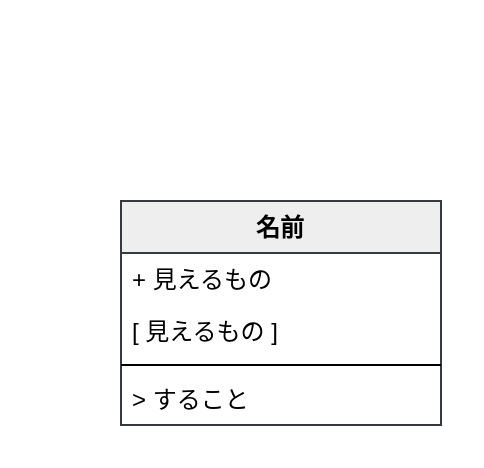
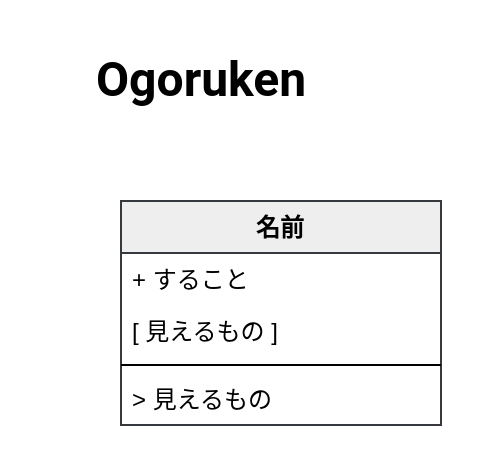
node "Ogoruken": added
node "+ 見えるもの": label "+ 見えるもの" -> "+ すること"
node "> すること": label "> すること" -> "> 見えるもの"
